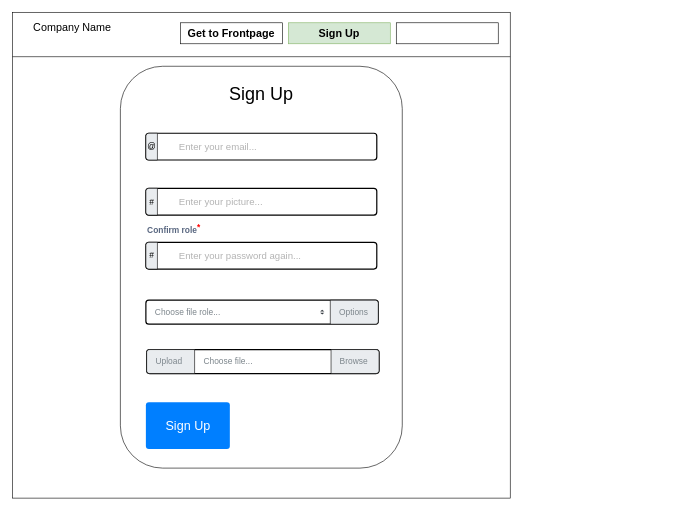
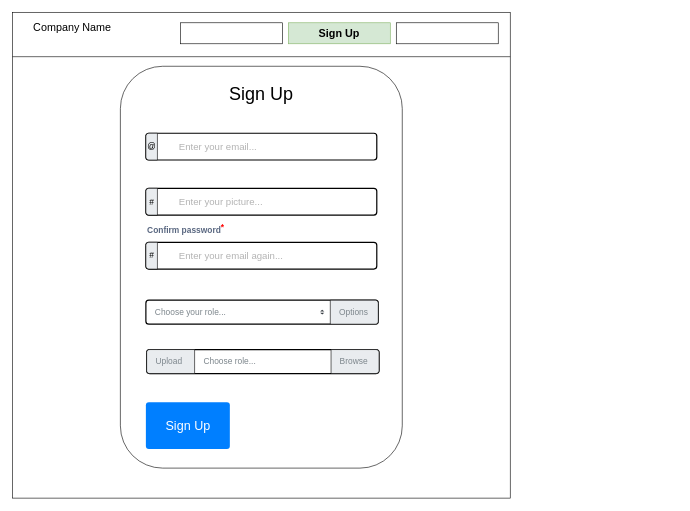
node "Get to Frontpage": removed
node "Confirm role*": label "Confirm role*" -> "Confirm password*"
node "Enter your password again...": label "Enter your password again..." -> "Enter your email again..."
node "Choose file role...": label "Choose file role..." -> "Choose your role..."
node "Choose file...": label "Choose file..." -> "Choose role..."
